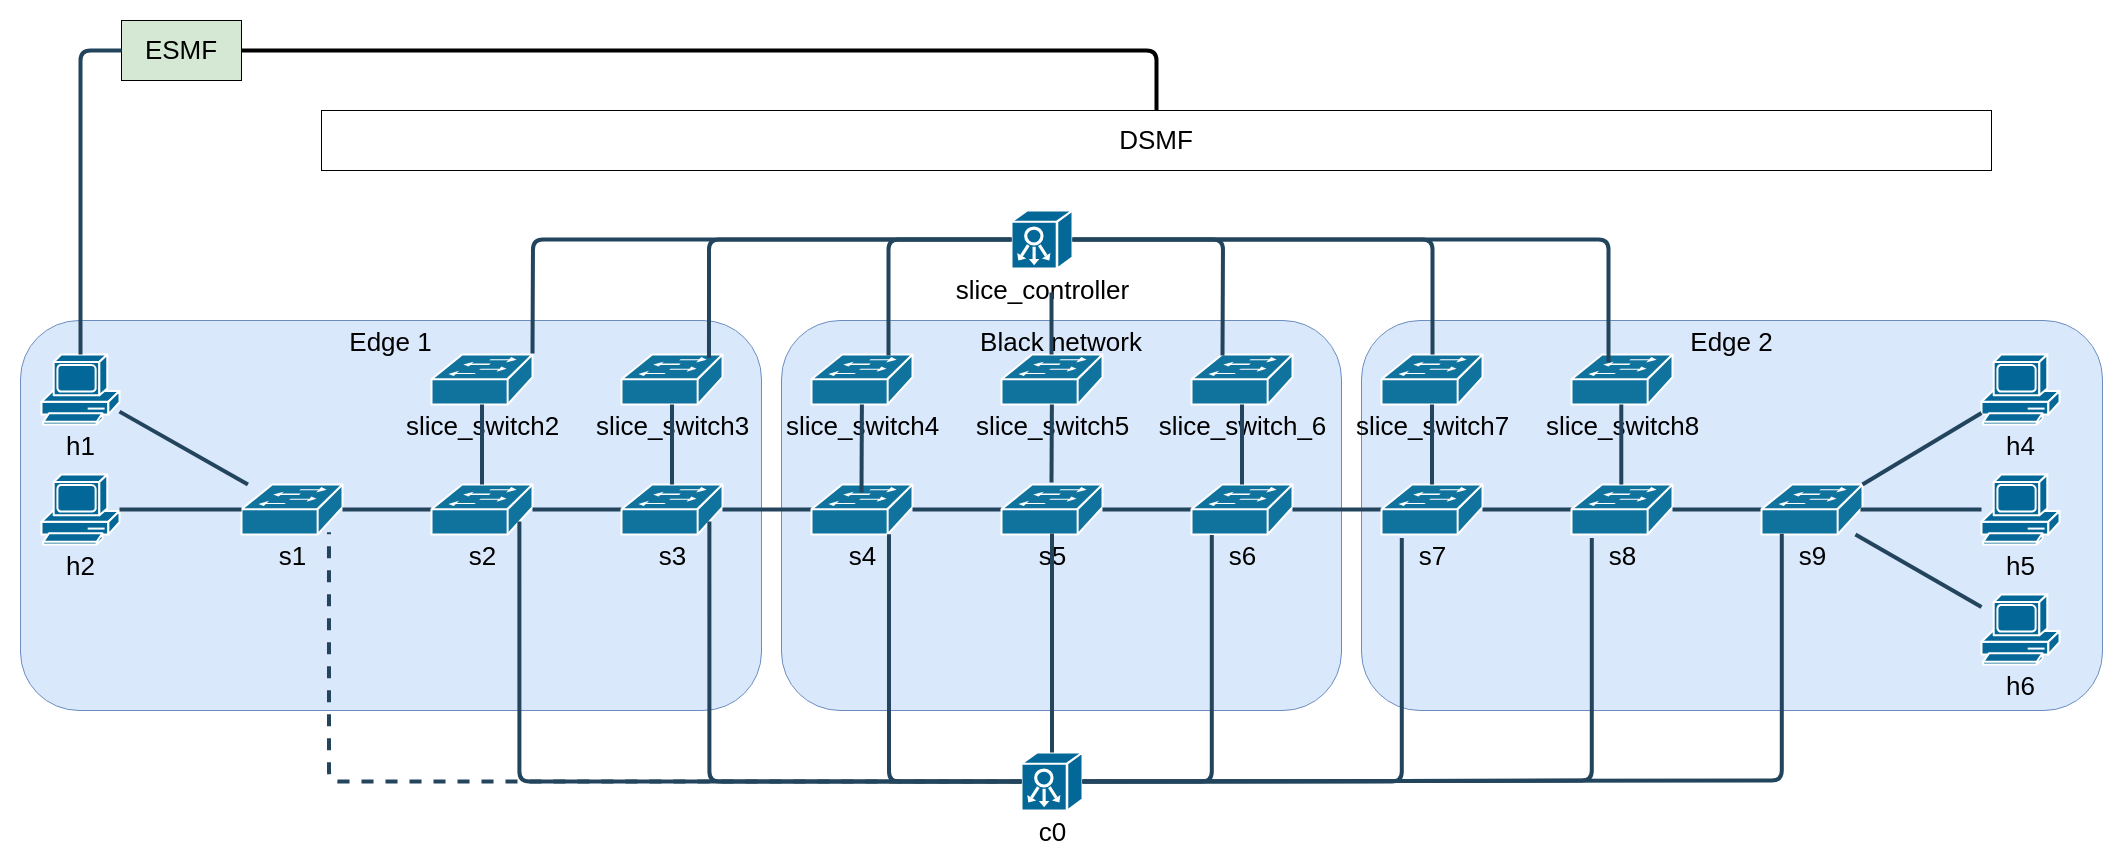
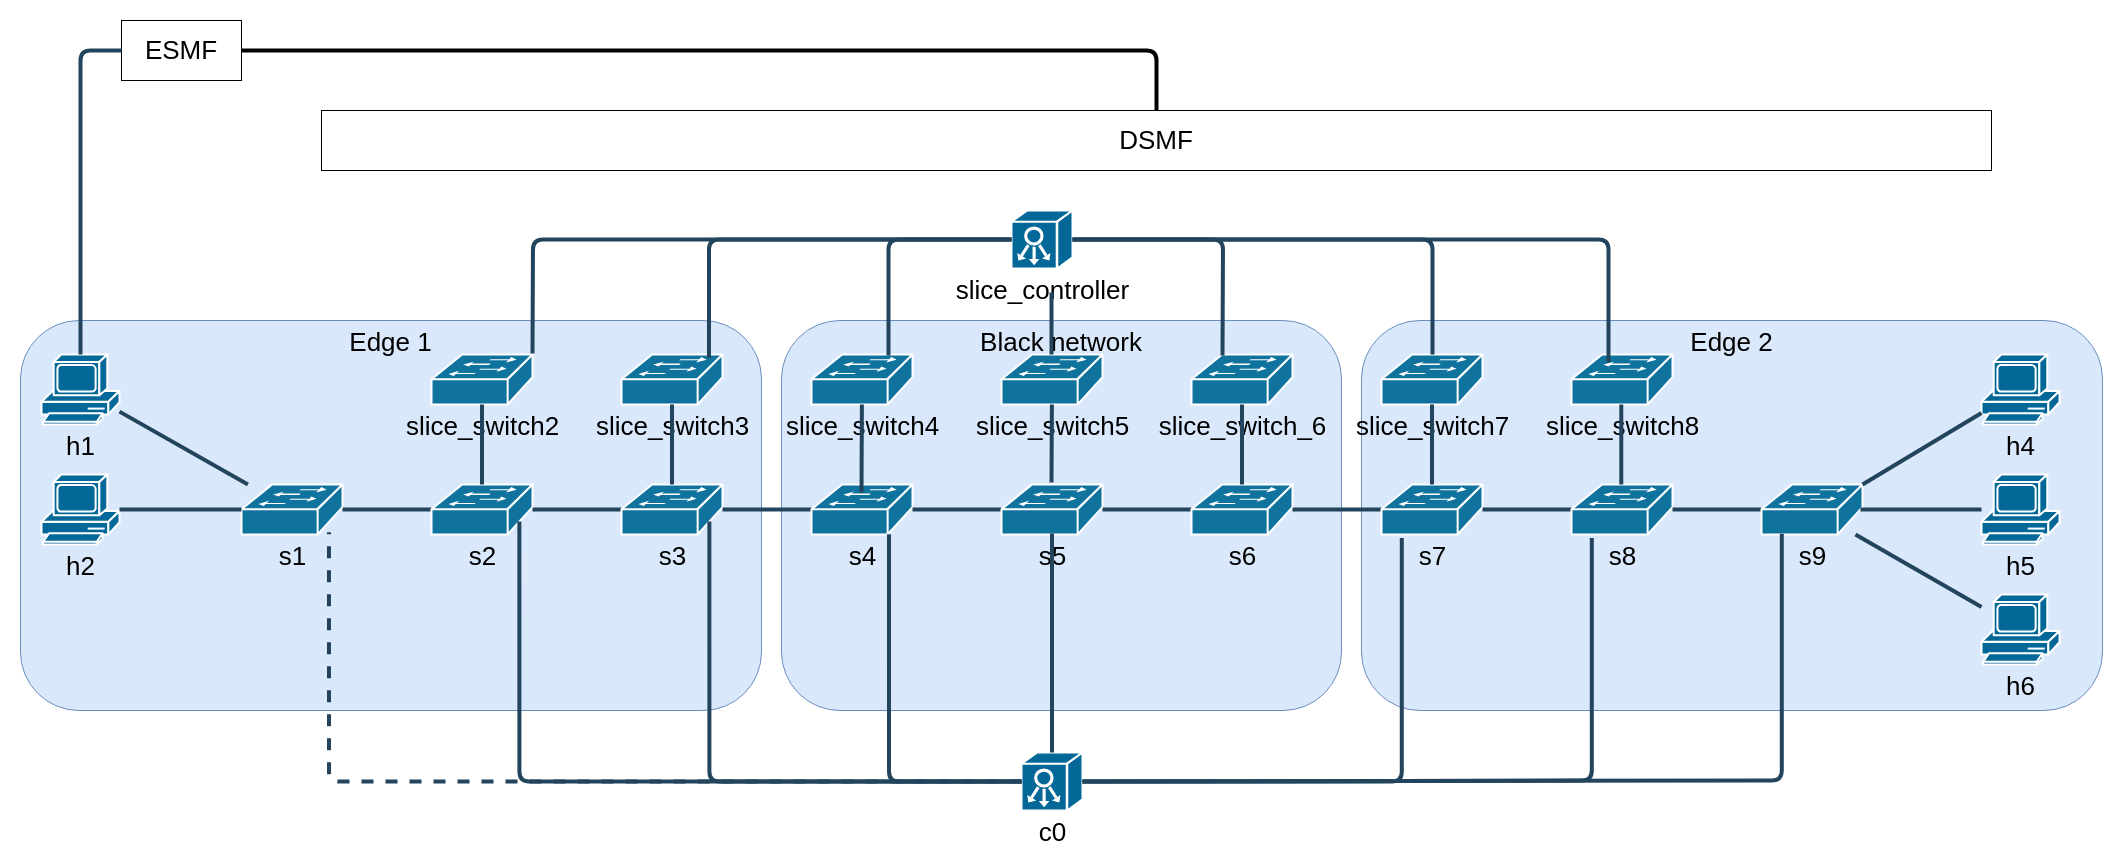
node "ESMF": fillcolor #d5e8d4 -> #ffffff
edge "s6" -- "c0": removed
